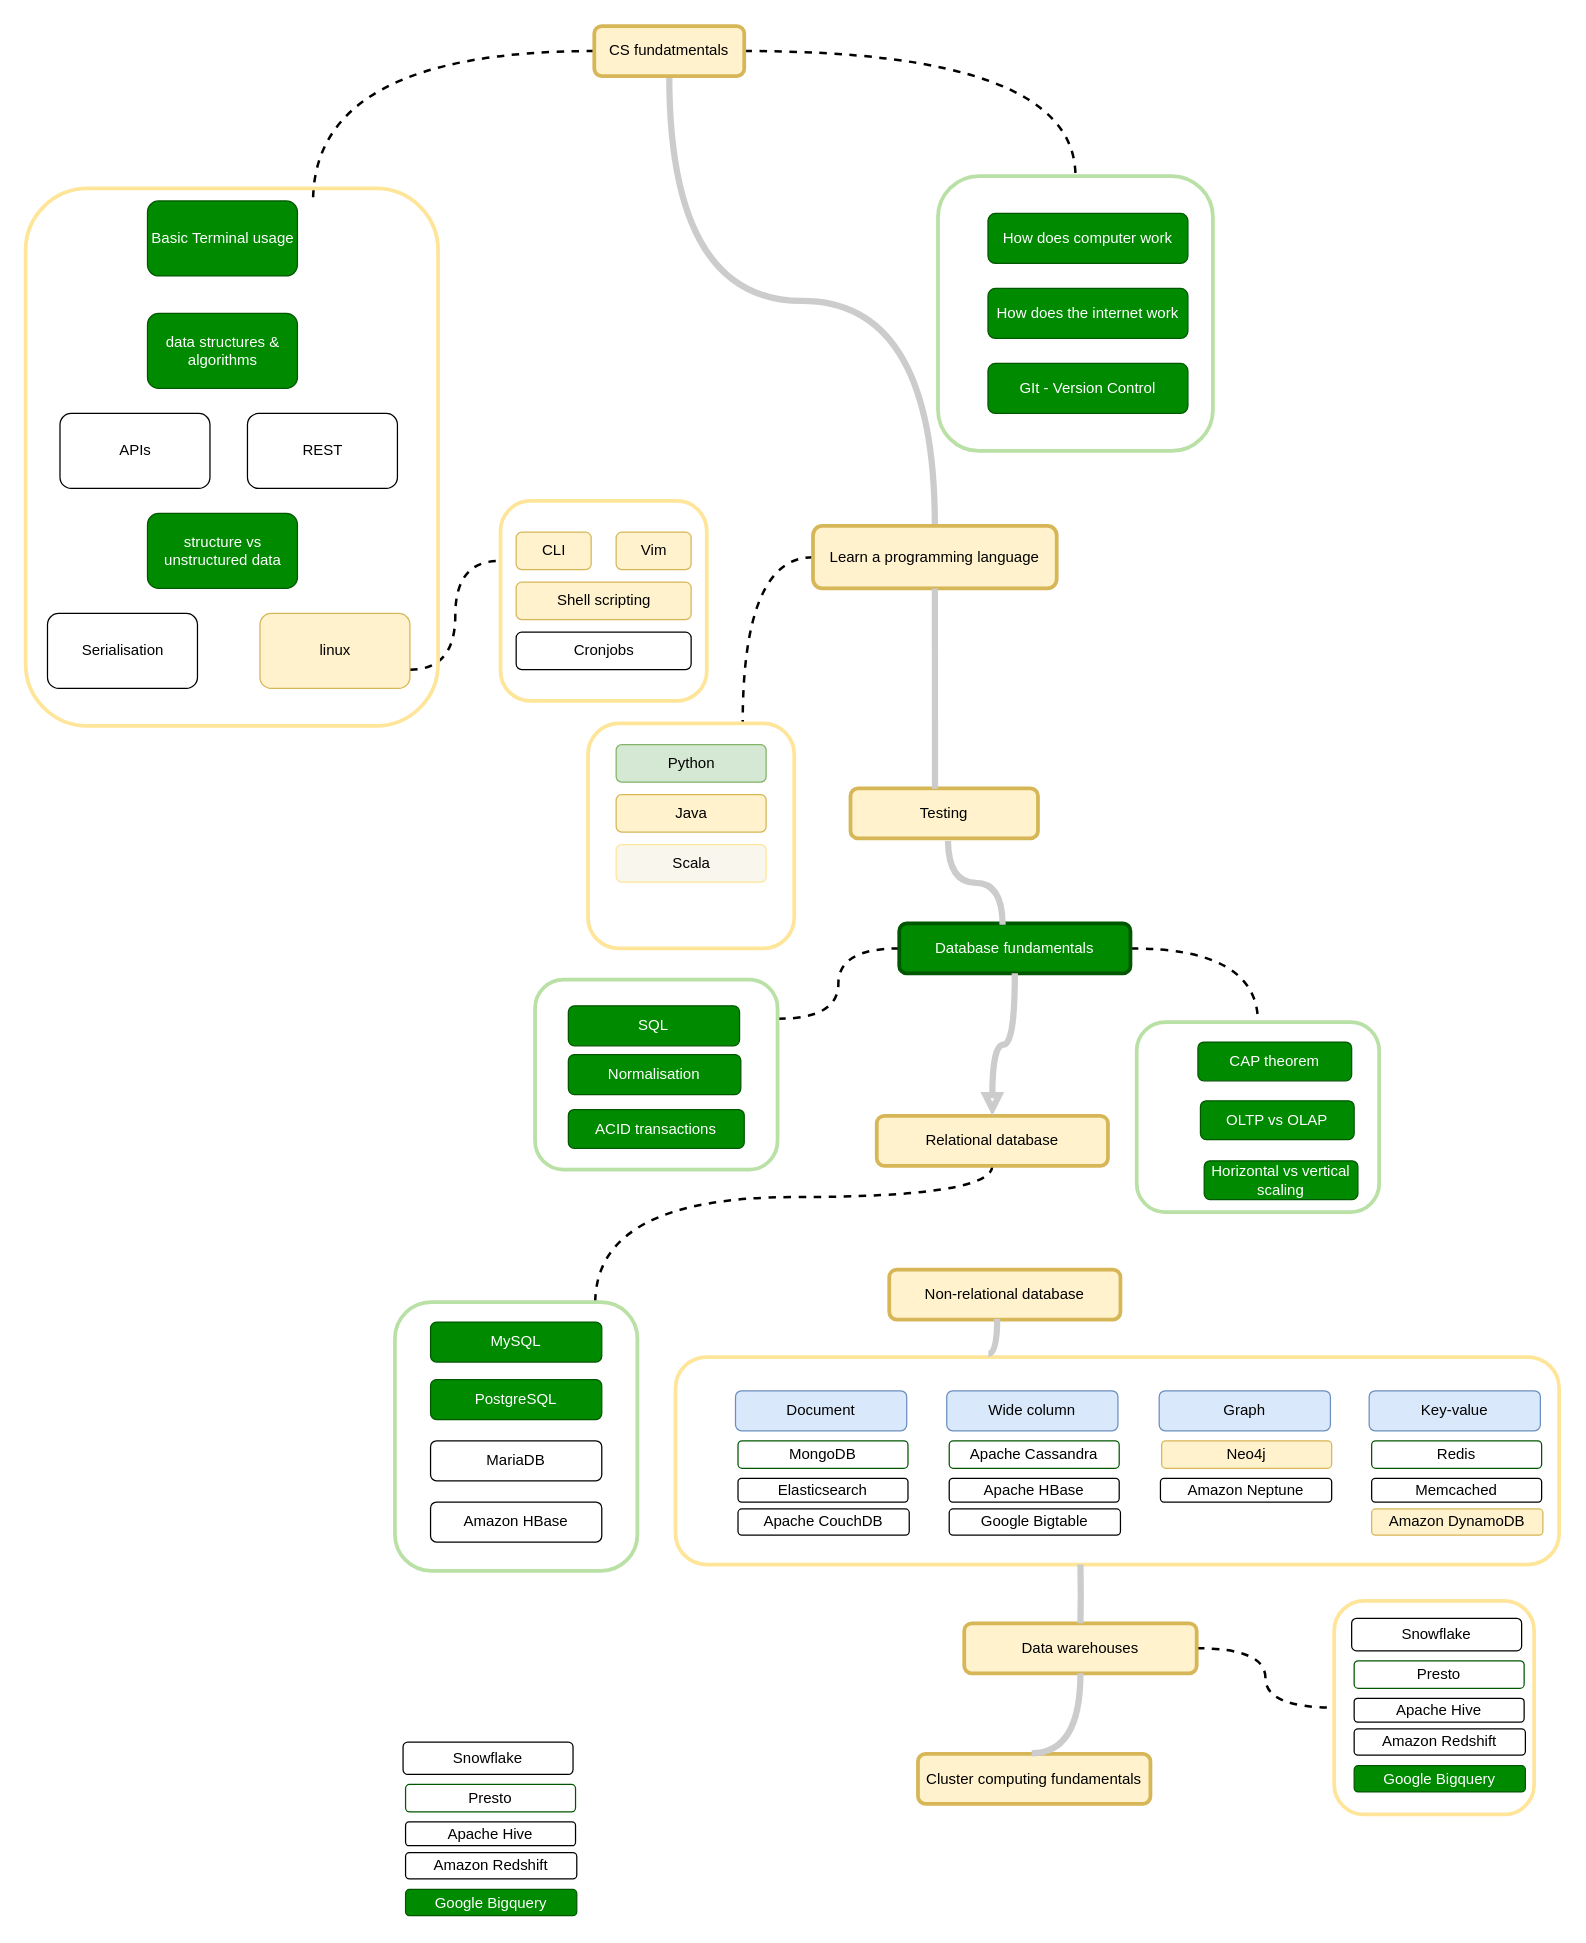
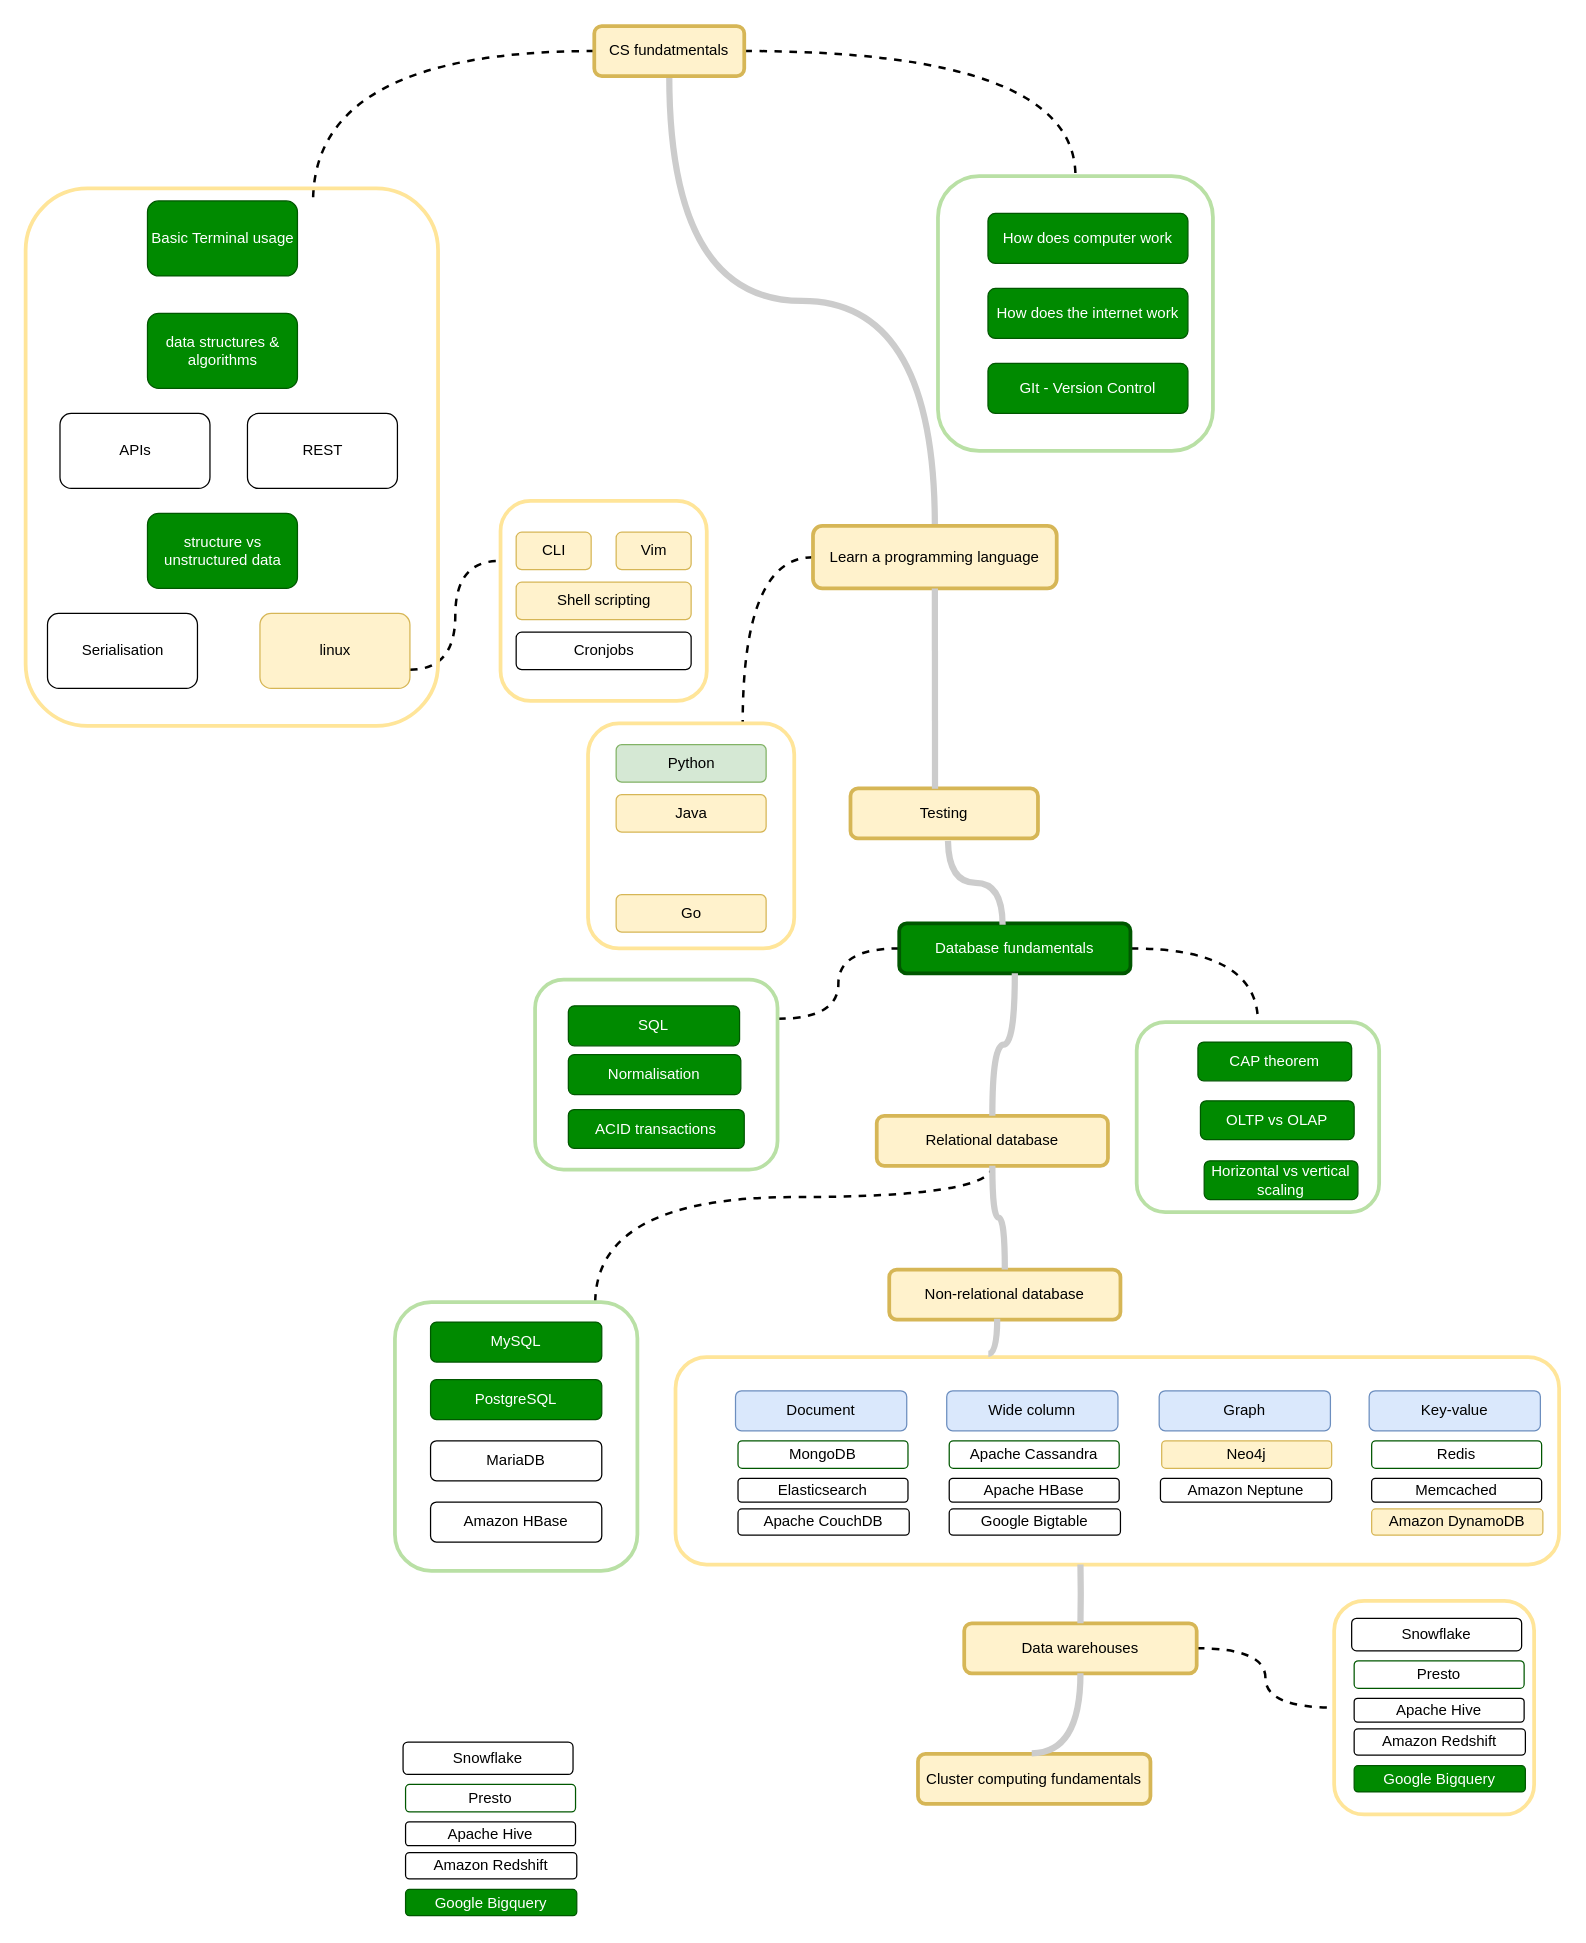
node "Scala": removed
node "Go": added
edge "Database fundamentals" -> "Relational database": arrowhead block -> none
edge "Relational database" -- "Non-relational database": added
